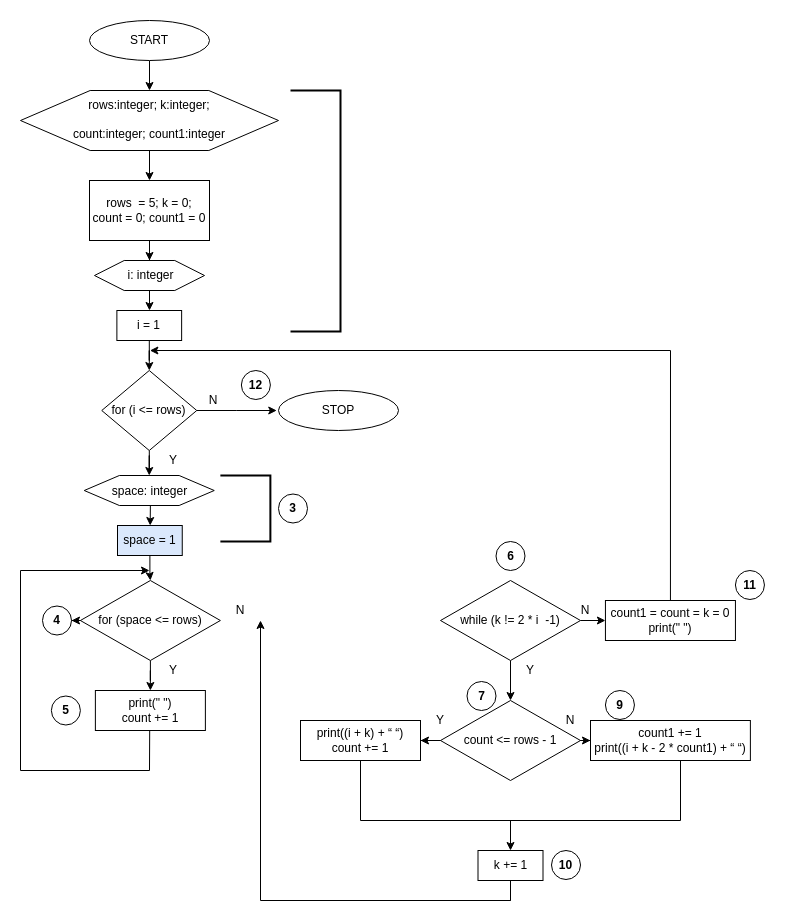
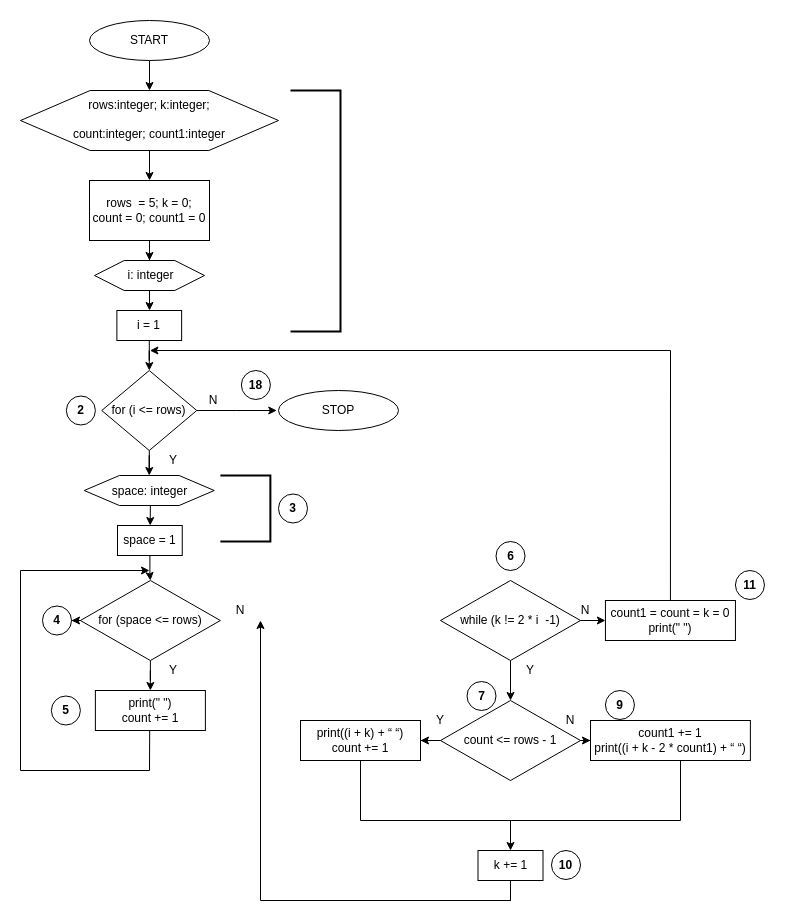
node "12": label "12" -> "18"
node "2": added
node "space = 1": fillcolor #dae8fc -> #ffffff
